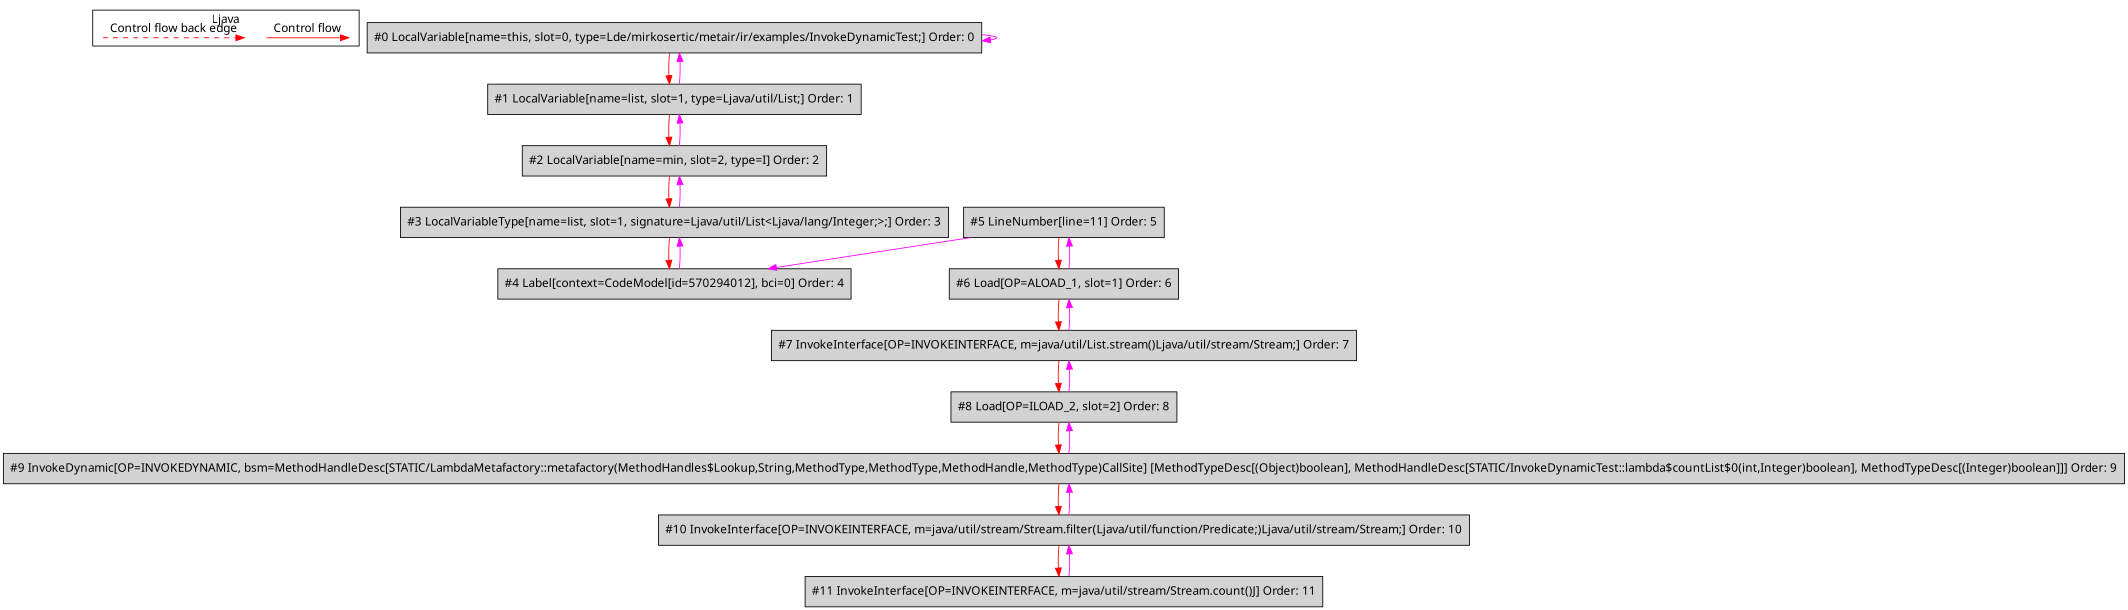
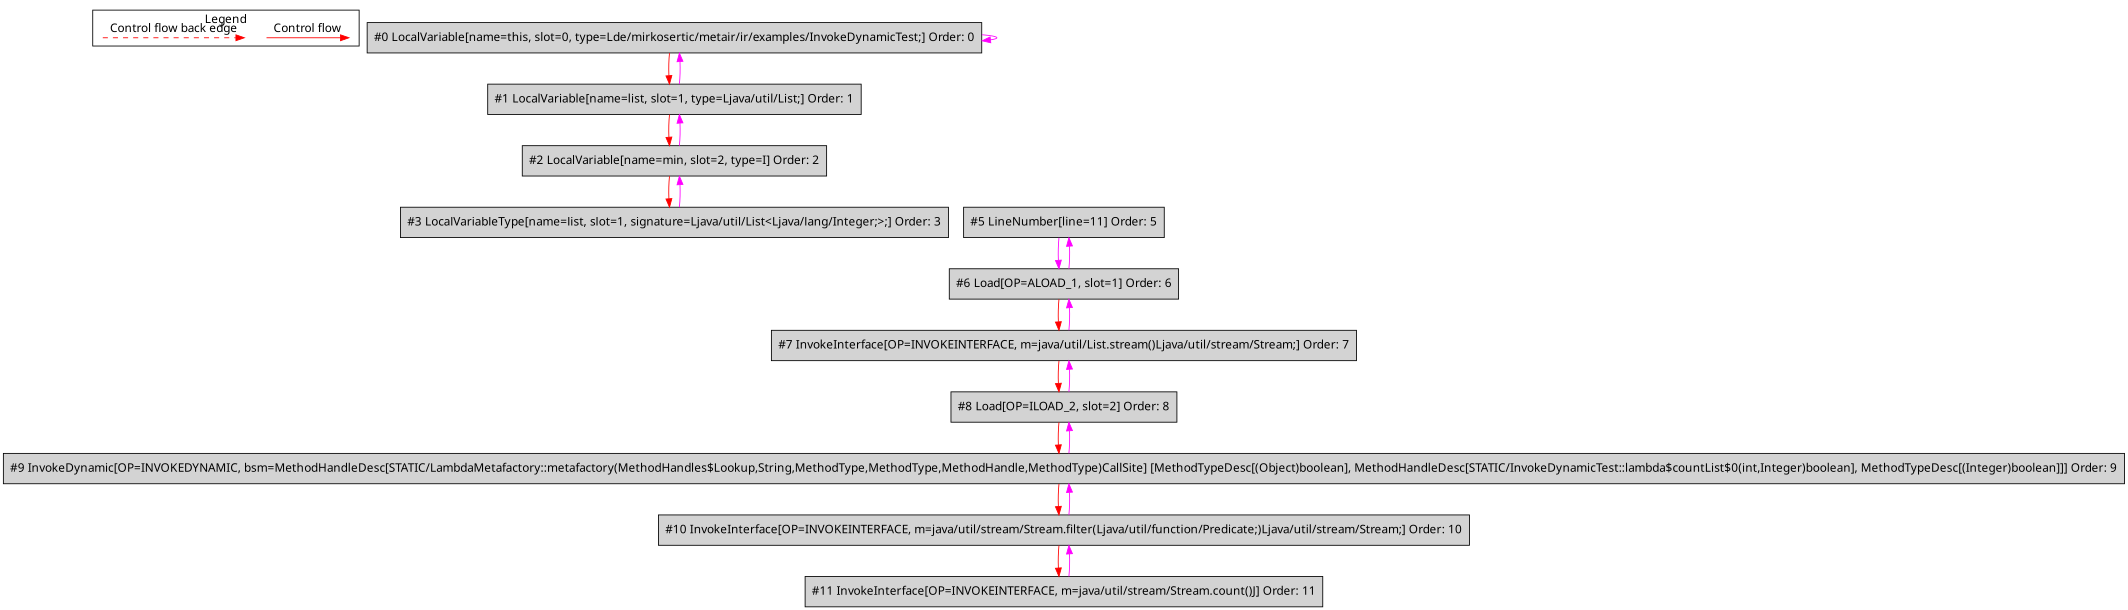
cluster "Ljava": label "Ljava" -> "Legend"
edge "#5 LineNumber[line=11] Order: 5" -> "#6 Load[OP=ALOAD_1, slot=1] Order: 6": color red -> fuchsia
node "#4 Label[context=CodeModel[id=570294012], bci=0] Order: 4": removed
